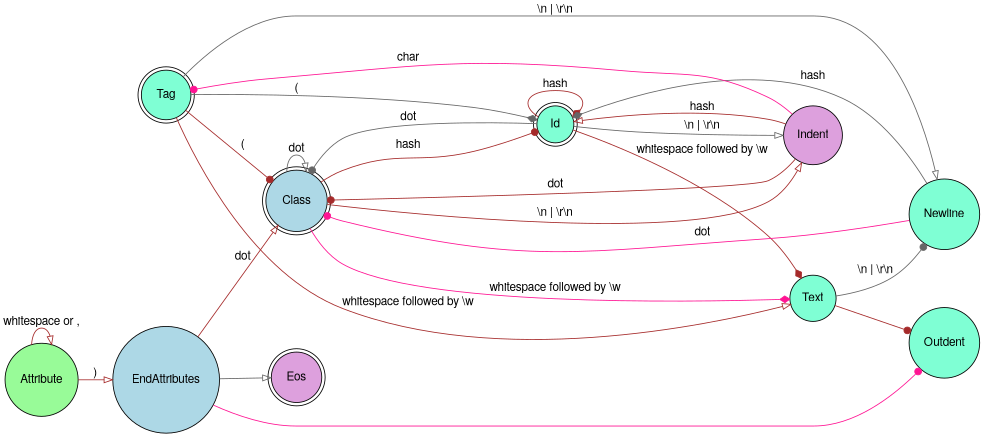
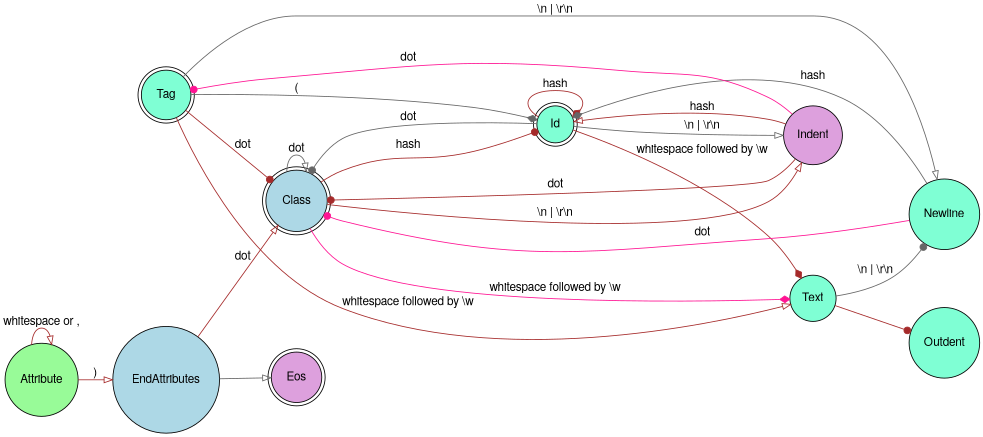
edge "Indent" -> "Tag": label "char" -> "dot"
edge "Tag" -> "Class": label "(" -> "dot"
edge "EndAttributes" -> "Outdent": removed
